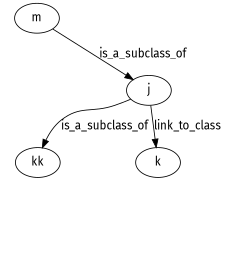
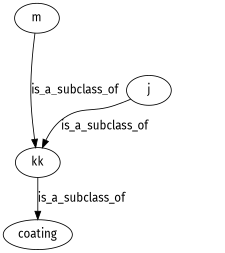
edge "m" -> "j": now "m" -> "kk"
node "k": removed
node "coating": added
